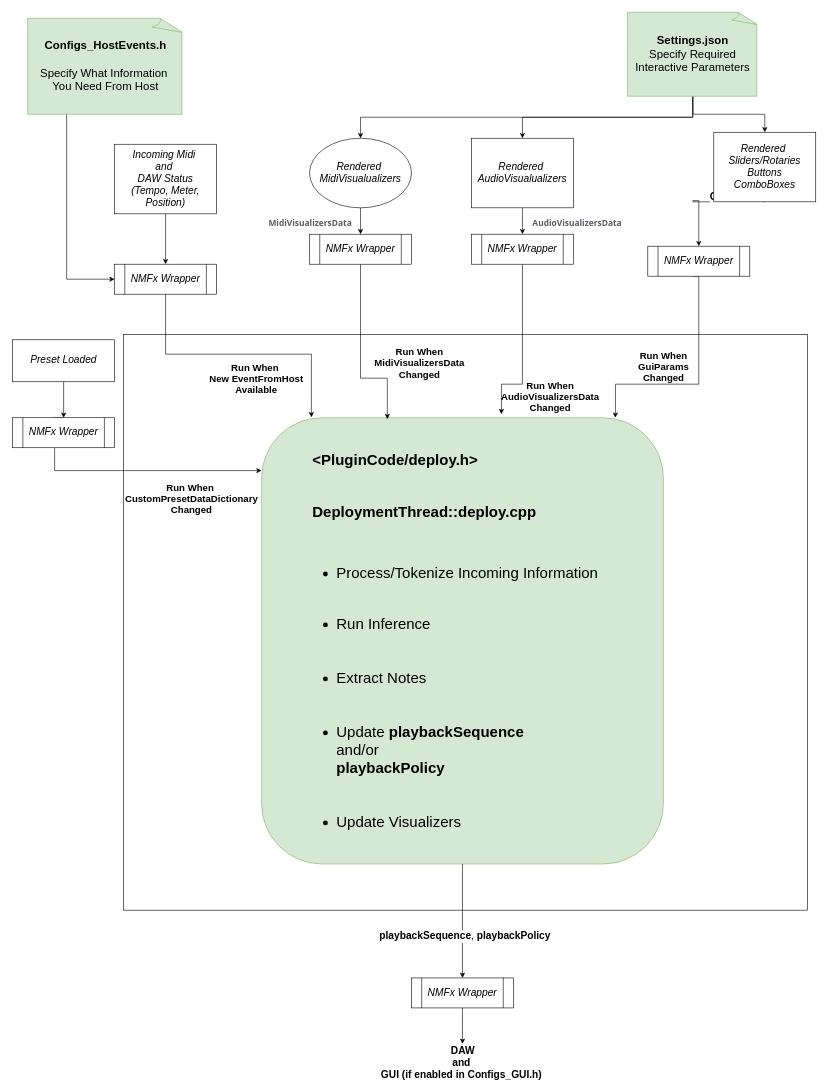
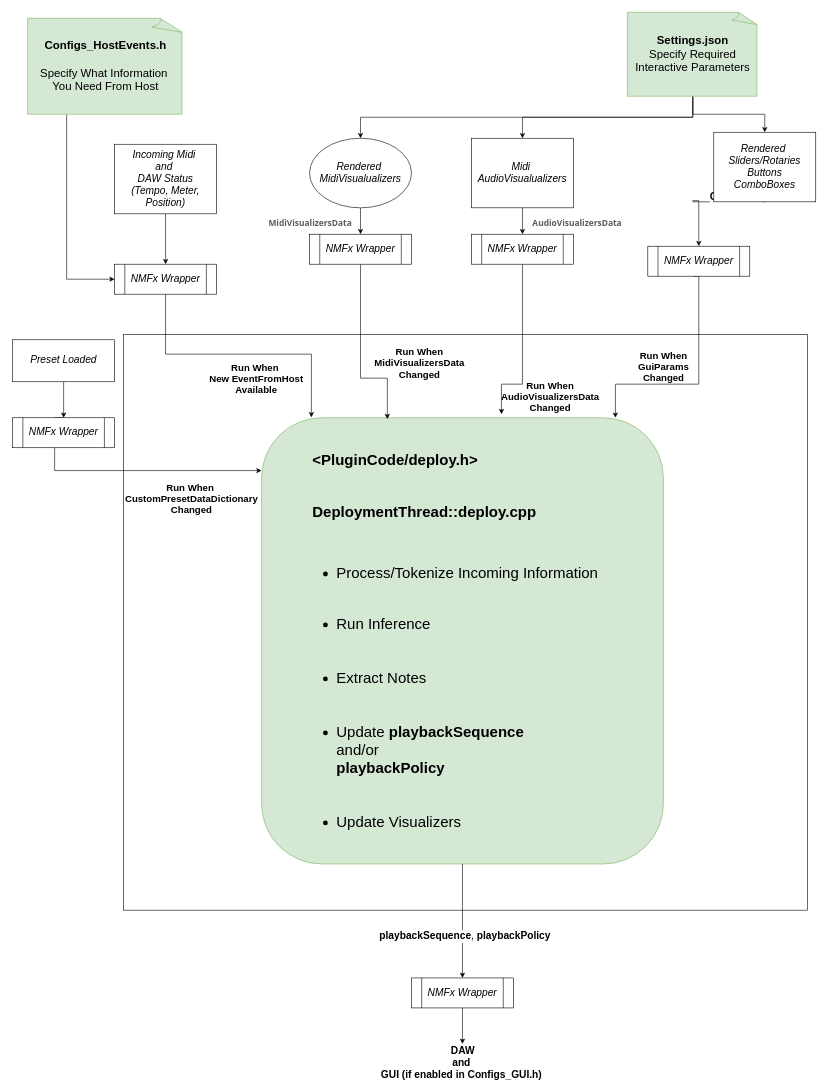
node "Rendered AudioVisualualizers": label "Rendered AudioVisualualizers" -> "Midi AudioVisualualizers"
